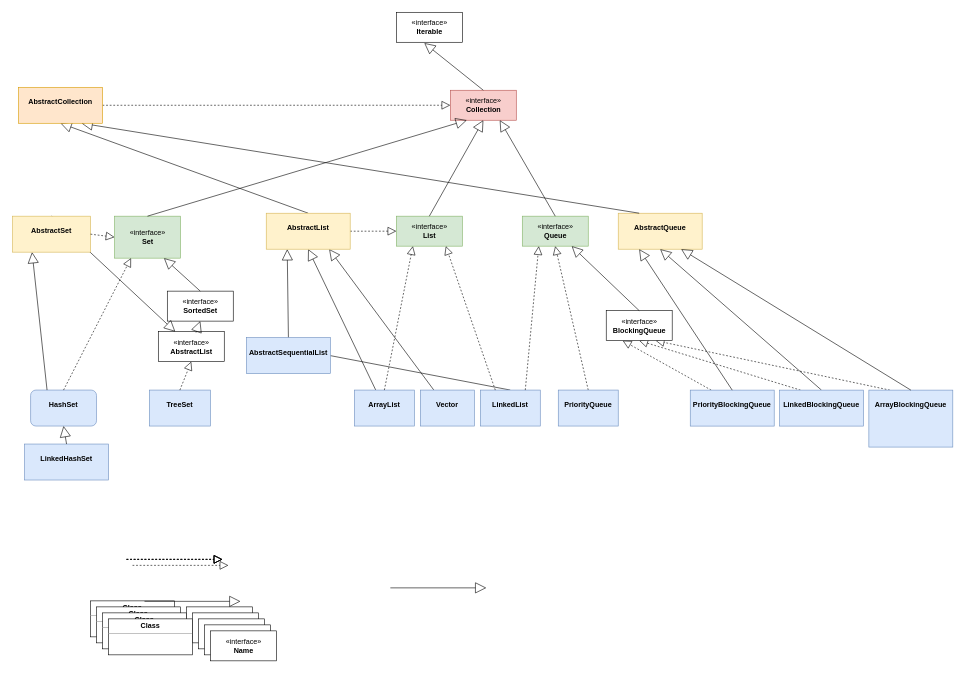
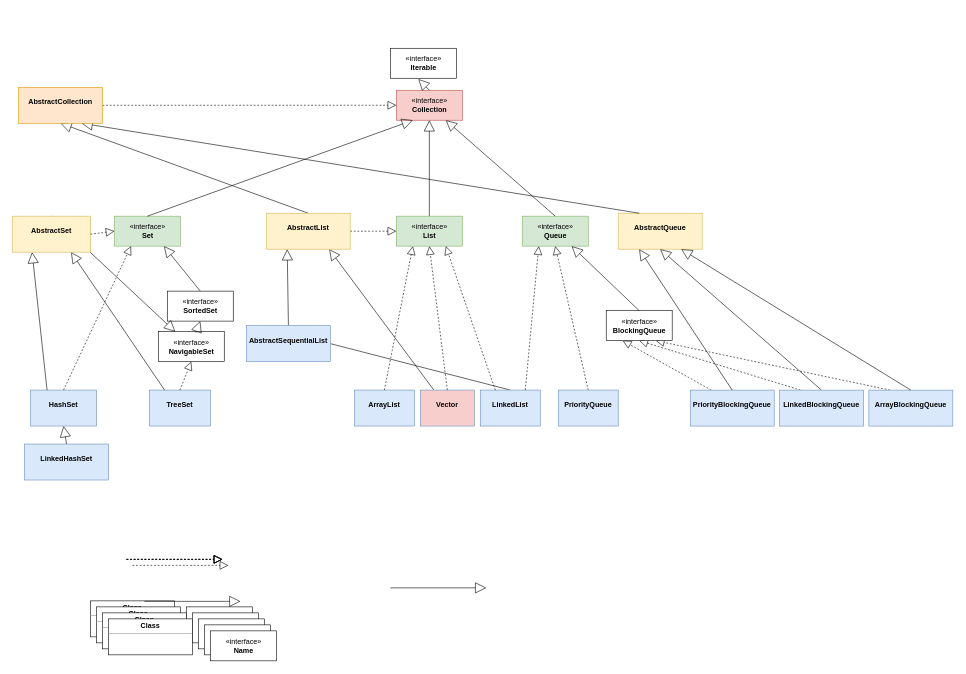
node "«interface» Iterable": moved (429, 27) -> (423, 63)
node "«interface» Collection": moved (483, 105) -> (429, 105)
node "«interface» Set": size 66x42 -> 66x30
edge "Vector" -> "«interface» List": added
edge "ArrayList" -> "AbstractList": removed
edge "TreeSet" -> "AbstractSet": added
node "«interface» AbstractList": label "«interface» AbstractList" -> "«interface» NavigableSet"
node "AbstractSequentialList": moved (288, 356) -> (288, 344)
node "HashSet": shape rounded rectangle -> rectangle
node "Vector": fillcolor #dae8fc -> #f8cecc
node "ArrayBlockingQueue": size 84x57 -> 84x36
